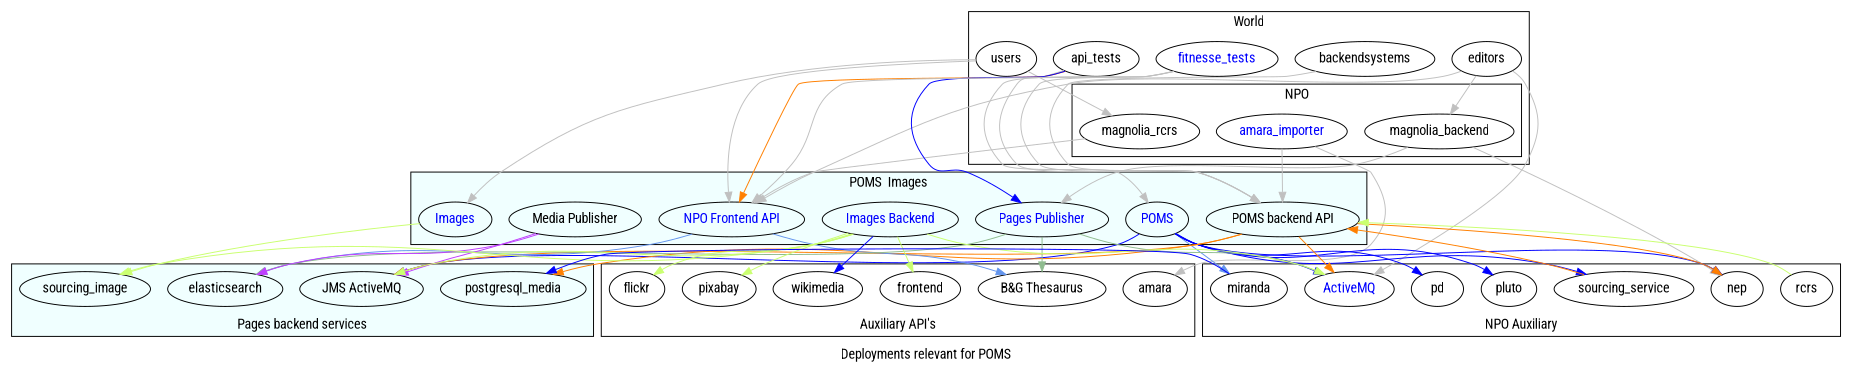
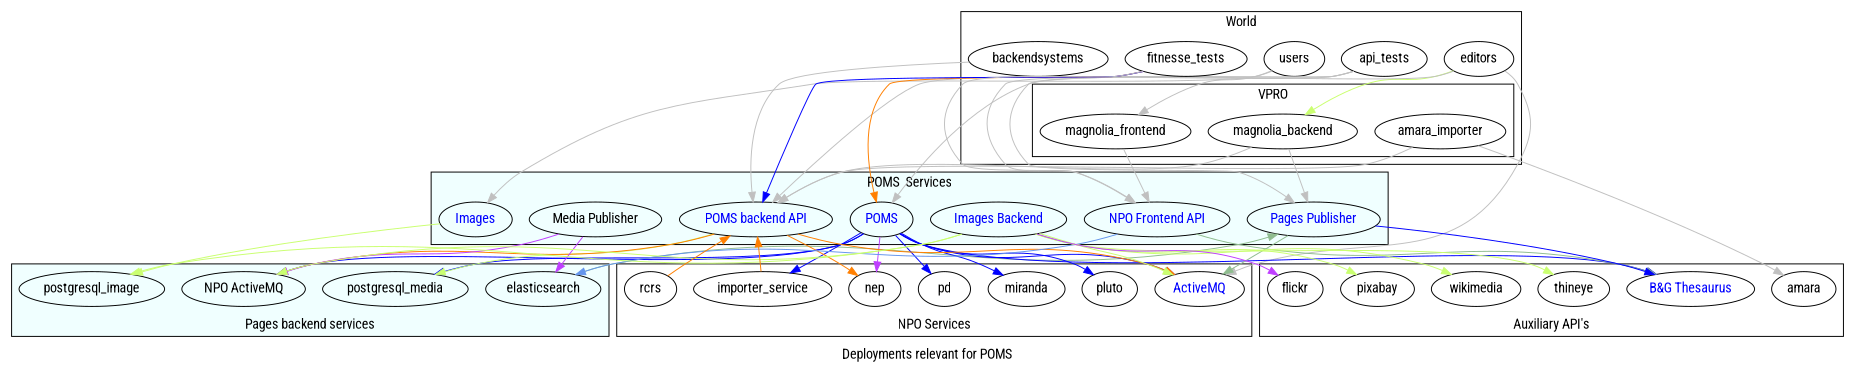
node "fitnesse_tests": fontcolor blue -> black
edge "api_tests" -> "NPO Frontend API": color darkorange1 -> gray
edge "users" -> "NPO Frontend API": removed
edge "editors" -> "magnolia_backend": color gray -> darkolivegreen1
cluster "NPO": label "NPO" -> "VPRO"
edge "api_tests" -> "Pages Publisher": color blue -> gray
edge "editors" -> "NPO Frontend API": now "editors" -> "POMS"
edge "fitnesse_tests" -> "POMS": color gray -> darkorange1
node "magnolia_rcrs": label "magnolia_rcrs" -> "magnolia_frontend"
node "amara_importer": fontcolor blue -> black
edge "fitnesse_tests" -> "POMS backend API": color gray -> blue
cluster "POMS  Images": label "POMS  Images" -> "POMS  Services"
edge "magnolia_backend" -> "nep": now "magnolia_backend" -> "POMS backend API"
node "POMS backend API": fontcolor black -> blue
edge "rcrs" -> "POMS backend API": color darkolivegreen1 -> darkorange1
edge "miranda" -> "postgresql_media": now "POMS" -> "postgresql_media"
edge "Pages Publisher" -> "B&G Thesaurus": color darkseagreen -> blue
edge "Images Backend" -> "flickr": color darkolivegreen1 -> darkorchid1
edge "Images Backend" -> "wikimedia": color blue -> darkolivegreen1
edge "POMS" -> "miranda": color cornflowerblue -> blue
edge "POMS" -> "nep": color blue -> darkorchid1
edge "Pages Publisher" -> "elasticsearch": reversed
edge "NPO Frontend API" -> "B&G Thesaurus": color cornflowerblue -> darkseagreen
edge "POMS backend API" -> "postgresql_media": color darkorange1 -> darkolivegreen1
edge "POMS" -> "B&G Thesaurus": added
node "sourcing_image": label "sourcing_image" -> "postgresql_image"
node "JMS ActiveMQ": label "JMS ActiveMQ" -> "NPO ActiveMQ"
node "frontend": label "frontend" -> "thineye"
node "B&G Thesaurus": fontcolor black -> blue
node "sourcing_service": label "sourcing_service" -> "importer_service"
cluster "NPO Auxiliary": label "NPO Auxiliary" -> "NPO Services"
